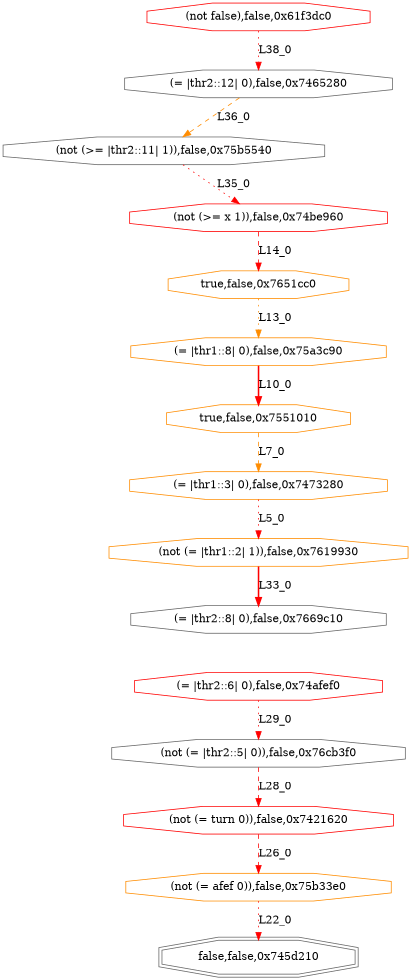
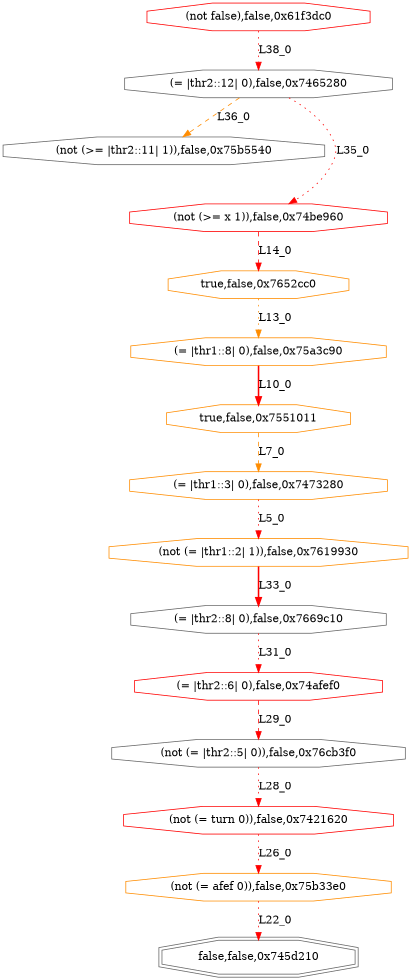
edge "(not (>= |thr2::11| 1)),false,0x75b5540" -> "(not (>= x 1)),false,0x74be960": now "(= |thr2::12| 0),false,0x7465280" -> "(not (>= x 1)),false,0x74be960"
node "true,false,0x7651cc0": label "true,false,0x7651cc0" -> "true,false,0x7652cc0"
node "true,false,0x7551010": label "true,false,0x7551010" -> "true,false,0x7551011"
edge "(= |thr2::8| 0),false,0x7669c10" -> "(= |thr2::6| 0),false,0x74afef0": added, label "L31_0"
edge "(= |thr2::6| 0),false,0x74afef0" -> "(not (= |thr2::5| 0)),false,0x76cb3f0": style dotted -> dashed
edge "(not (= |thr2::5| 0)),false,0x76cb3f0" -> "(not (= turn 0)),false,0x7421620": style dashed -> dotted
edge "(not (= turn 0)),false,0x7421620" -> "(not (= afef 0)),false,0x75b33e0": style dashed -> dotted
